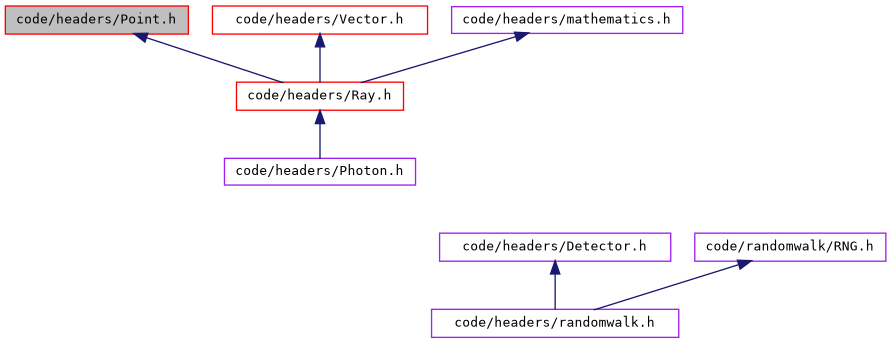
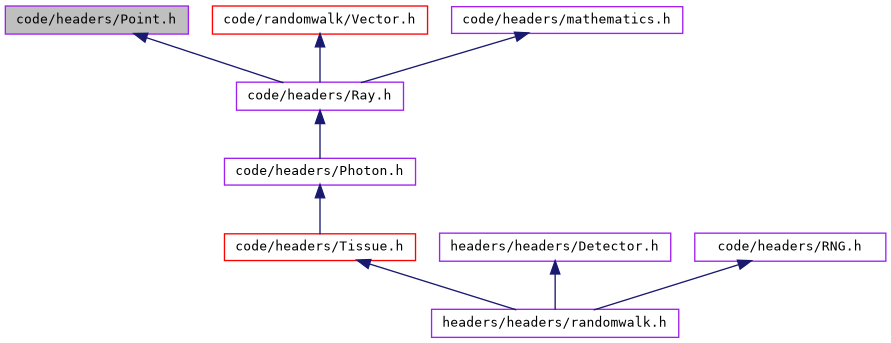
node "code/headers/Point.h": color red -> purple
node "code/headers/Vector.h": label "code/headers/Vector.h" -> "code/randomwalk/Vector.h"
node "code/headers/Ray.h": color red -> purple
node "code/headers/Tissue.h": added
node "code/headers/Detector.h": label "code/headers/Detector.h" -> "headers/headers/Detector.h"
node "code/randomwalk/RNG.h": label "code/randomwalk/RNG.h" -> "code/headers/RNG.h"
node "code/headers/randomwalk.h": label "code/headers/randomwalk.h" -> "headers/headers/randomwalk.h"
